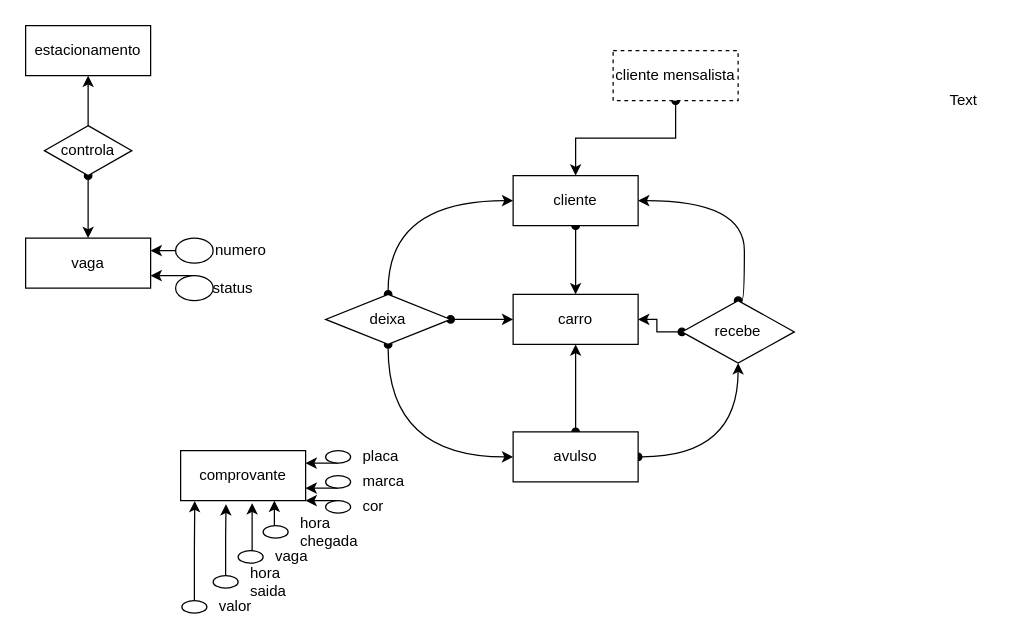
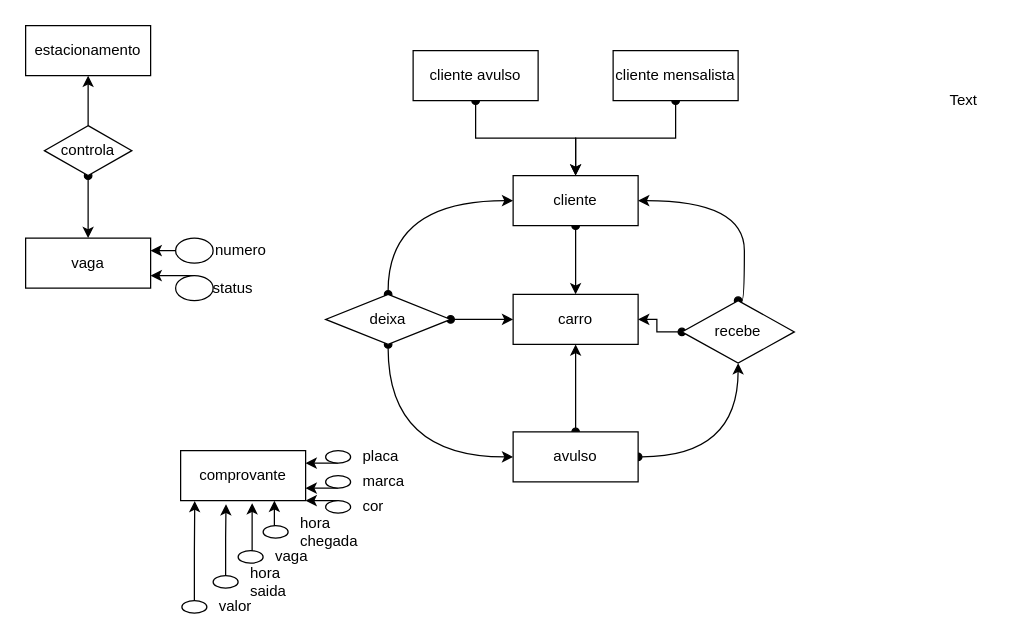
node "cliente avulso": added
node "cliente mensalista": style dashed -> solid
edge "cliente avulso" -- "cliente": added
